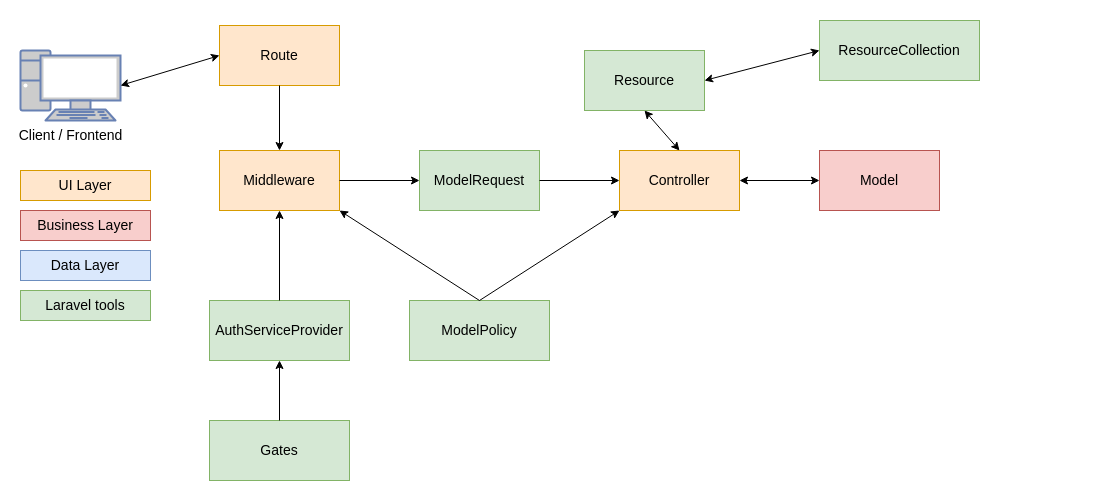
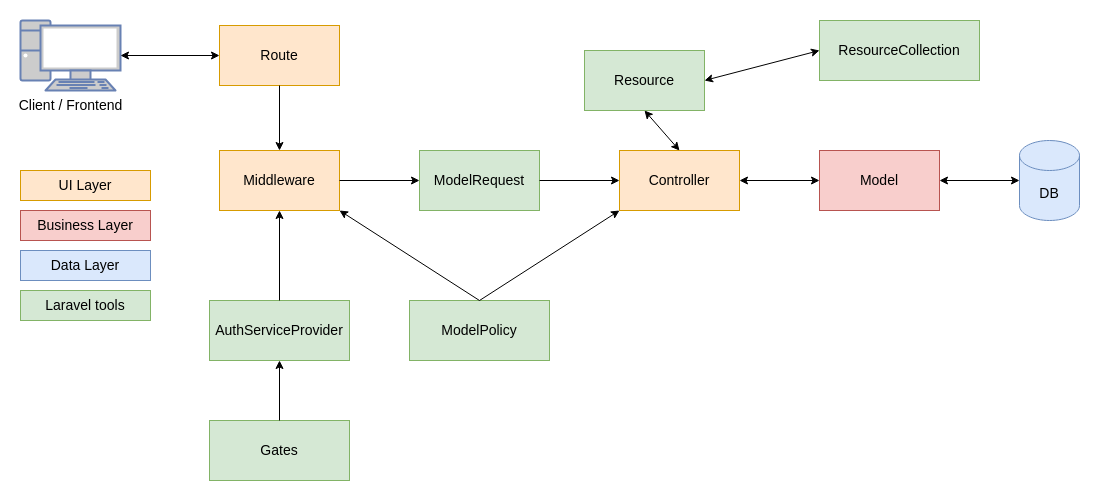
node "Client / Frontend": moved (71, 86) -> (71, 56)
edge "Model" -- "DB": added
node "DB": added
